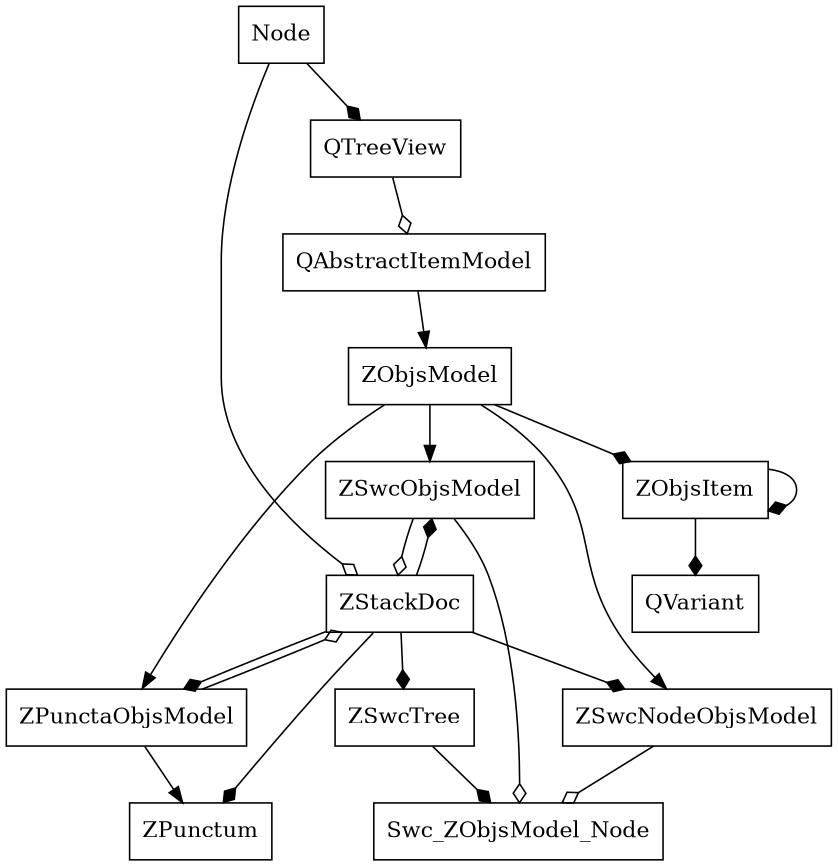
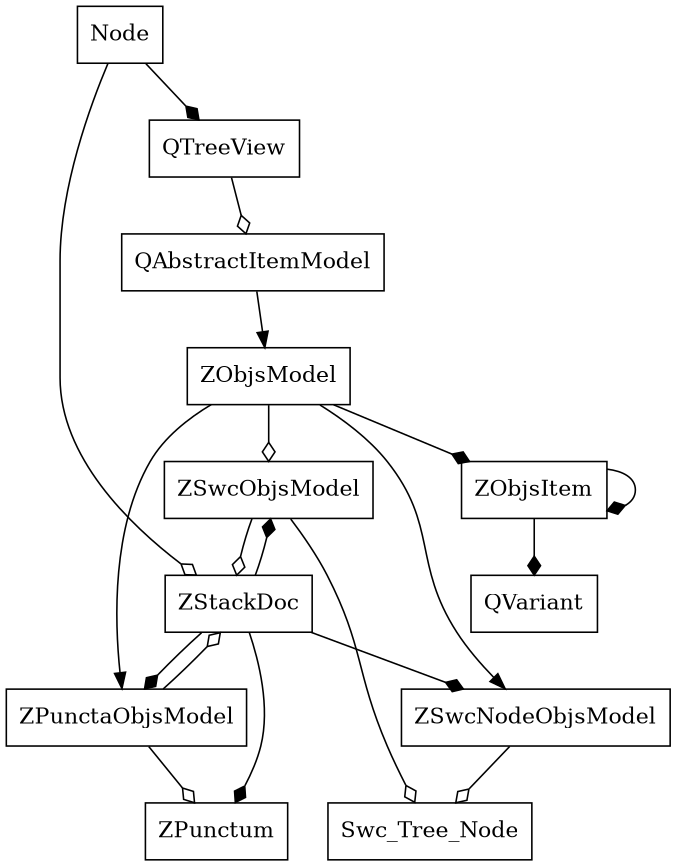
edge "ZObjsModel" -> "ZSwcObjsModel": arrowhead normal -> odiamond
node "ZSwcTree": removed
edge "ZPunctaObjsModel" -> "ZPunctum": arrowhead normal -> odiamond
node "Swc_ZObjsModel_Node": label "Swc_ZObjsModel_Node" -> "Swc_Tree_Node"
